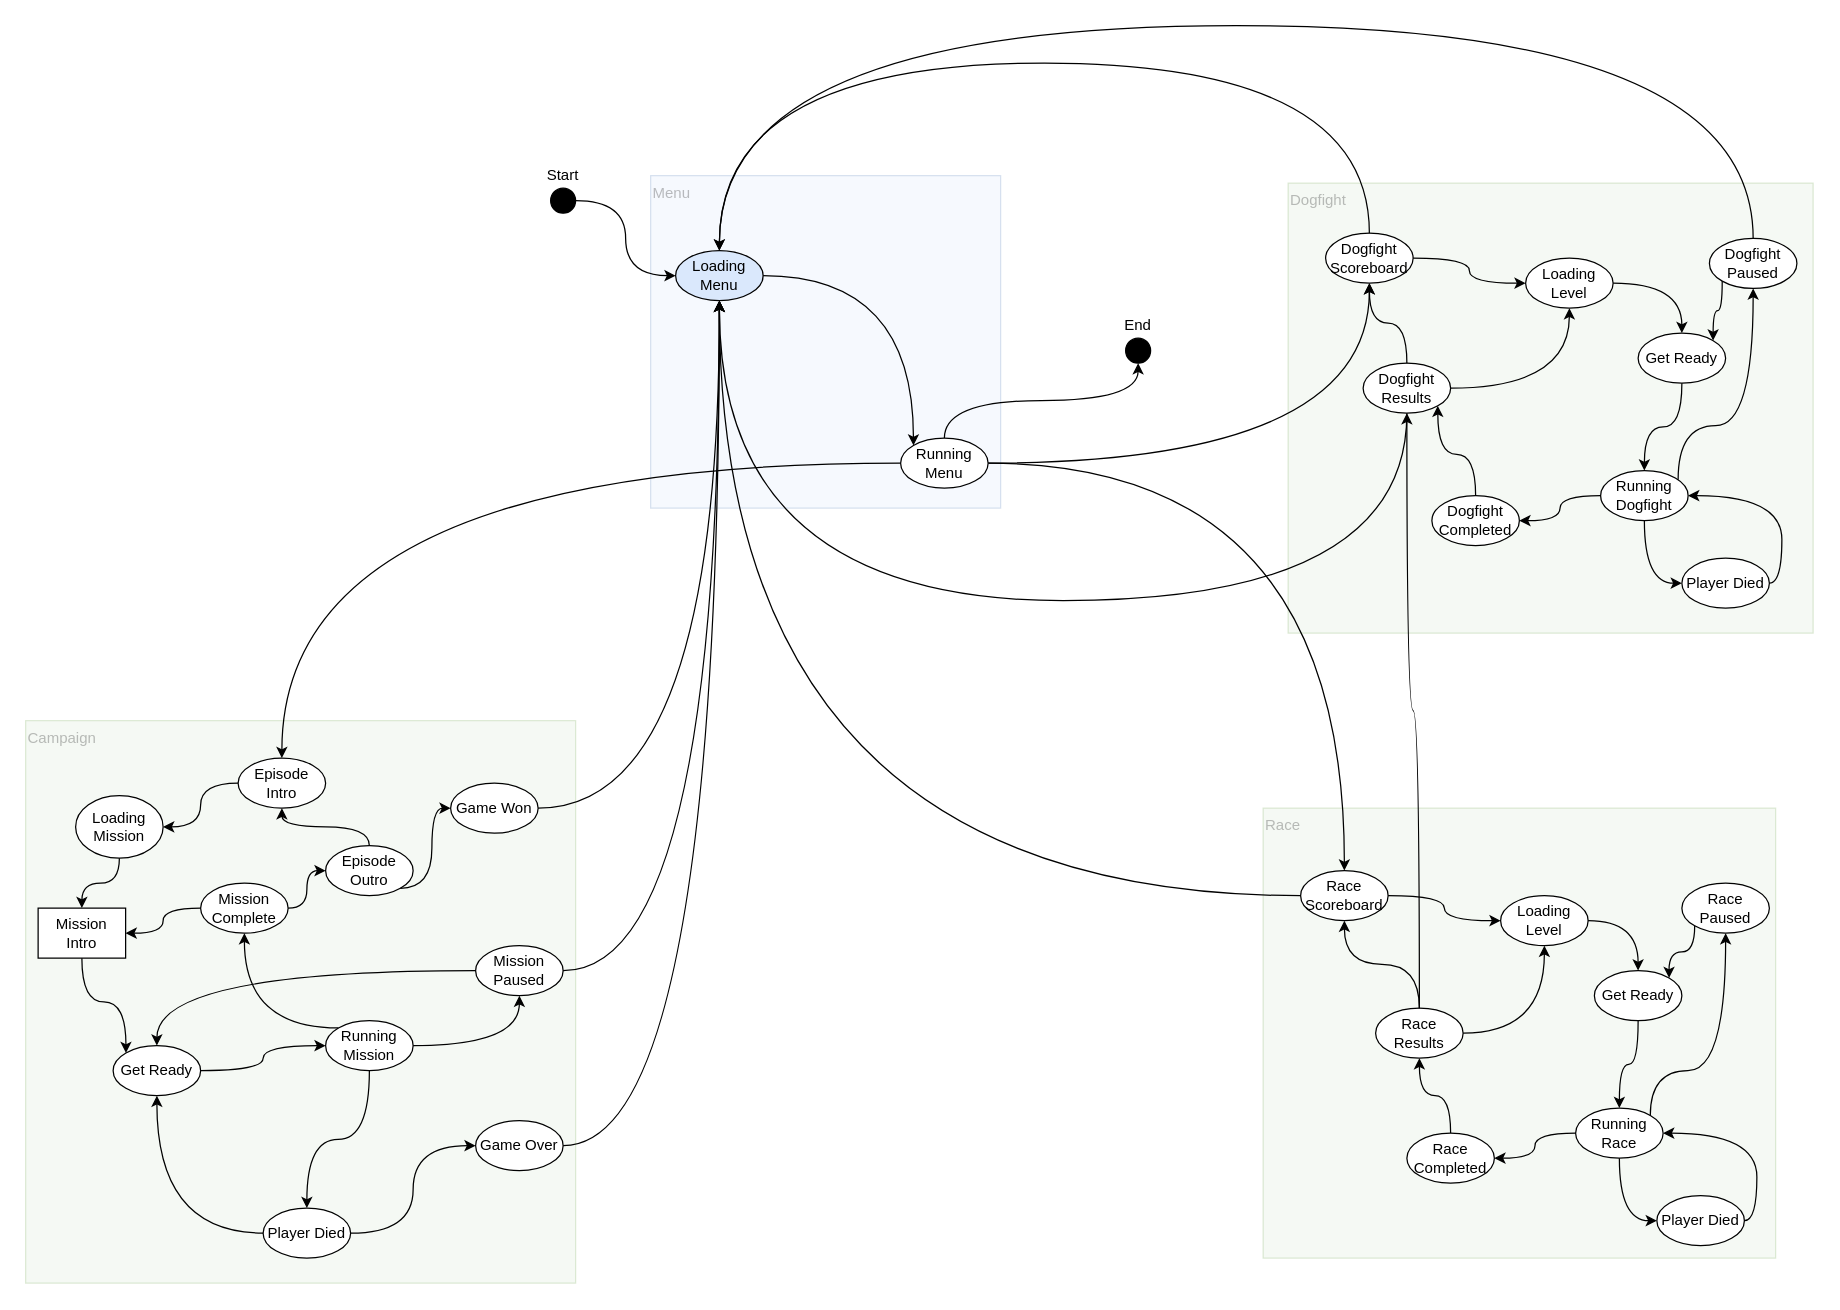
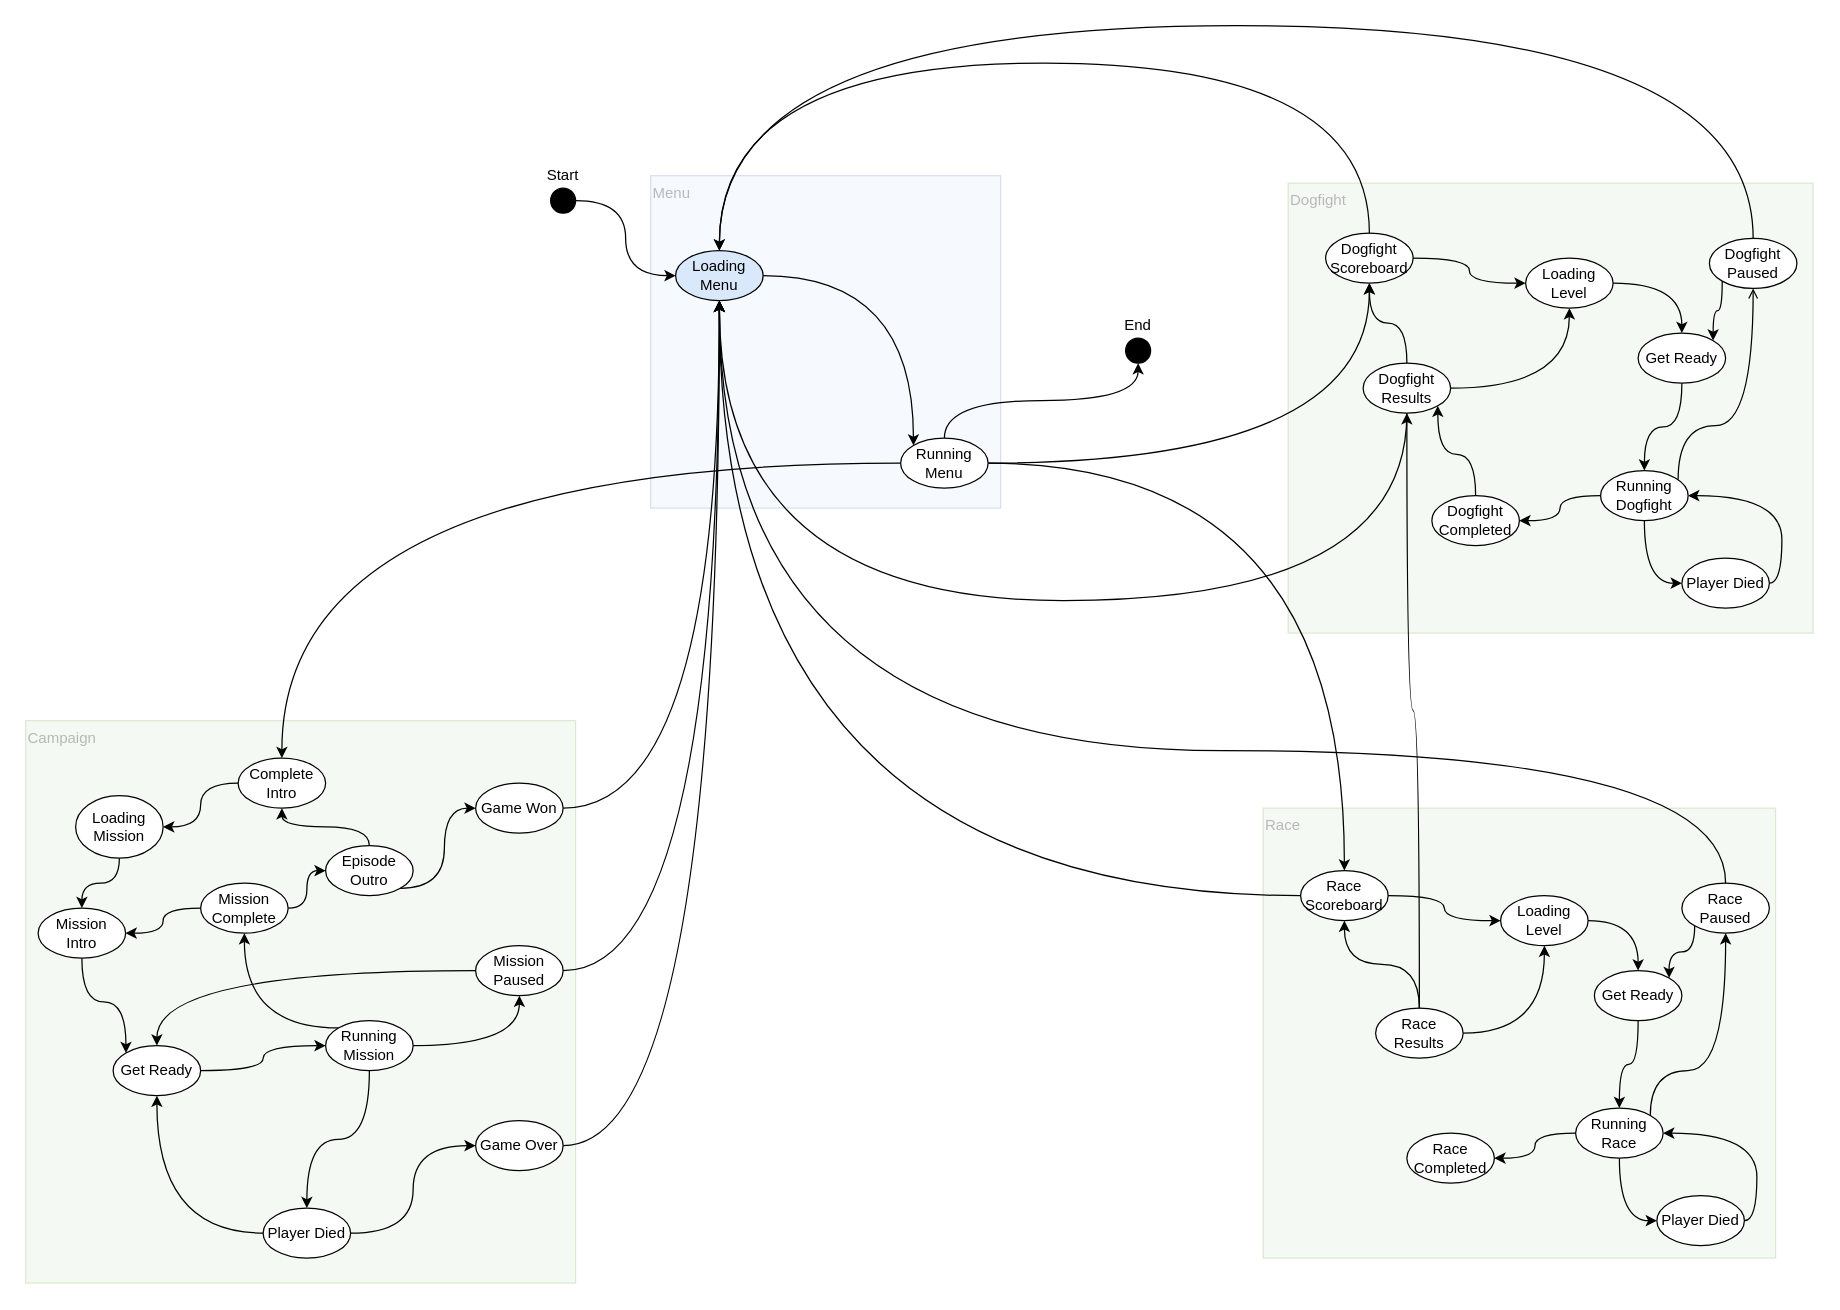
edge "Running Dogfight" -> "Dogfight Paused": arrowhead classic -> open
edge "Race Paused" -> "Loading Menu": added
node "Episode Intro": label "Episode Intro" -> "Complete Intro"
node "Game Won": moved (494, 808) -> (519, 808)
node "Mission Intro": shape rectangle -> ellipse
edge "Race Completed" -> "Race Results": removed
